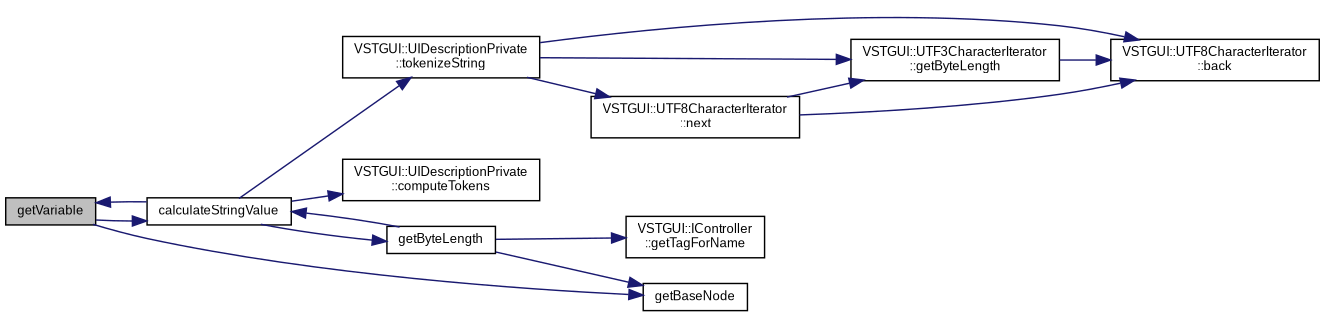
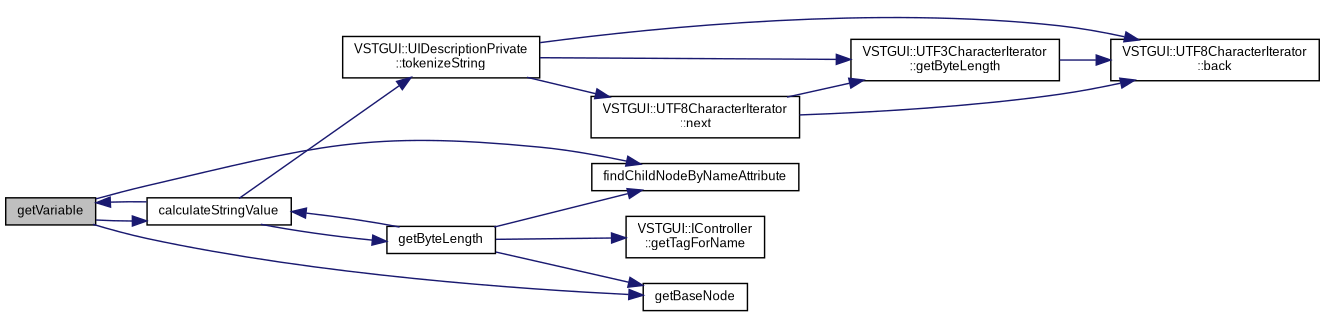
node "findChildNodeByNameAttribute": added
node "VSTGUI::UIDescriptionPrivate ::computeTokens": removed
